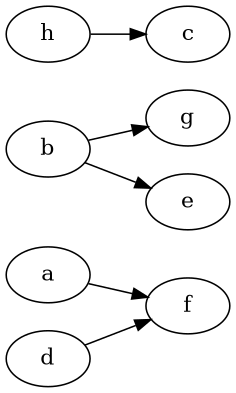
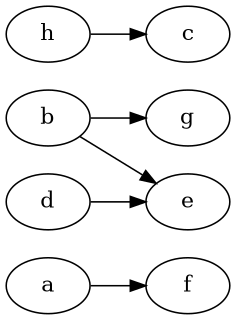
edge "d" -> "f": now "d" -> "e"
